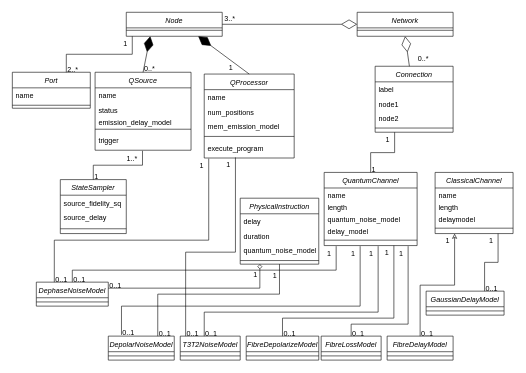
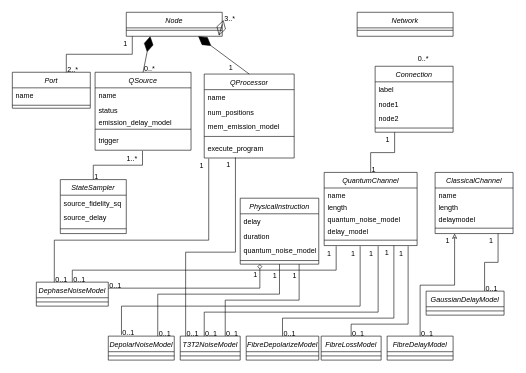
node "3..*": fillcolor #ffffff -> #fff2cc
edge "Node" -> "Network": now "Node" -> "3..*"
edge "Connection" -> "Network": removed
edge "PhysicalInstruction" -- "T3T2NoiseModel": added, labels "1", "0..1"
